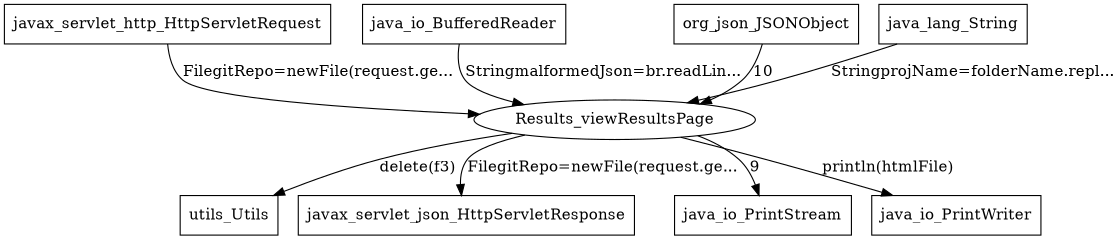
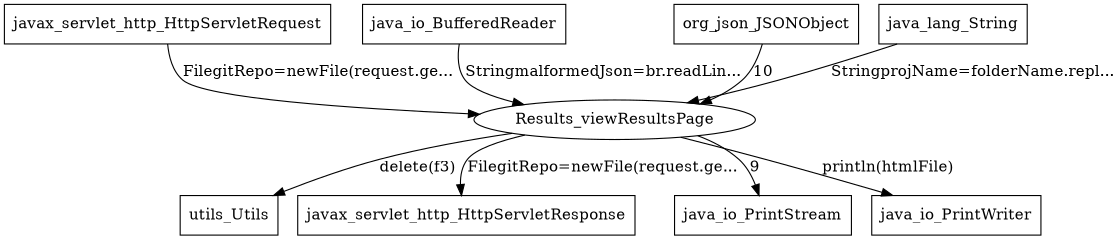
node "javax_servlet_json_HttpServletResponse": label "javax_servlet_json_HttpServletResponse" -> "javax_servlet_http_HttpServletResponse"
